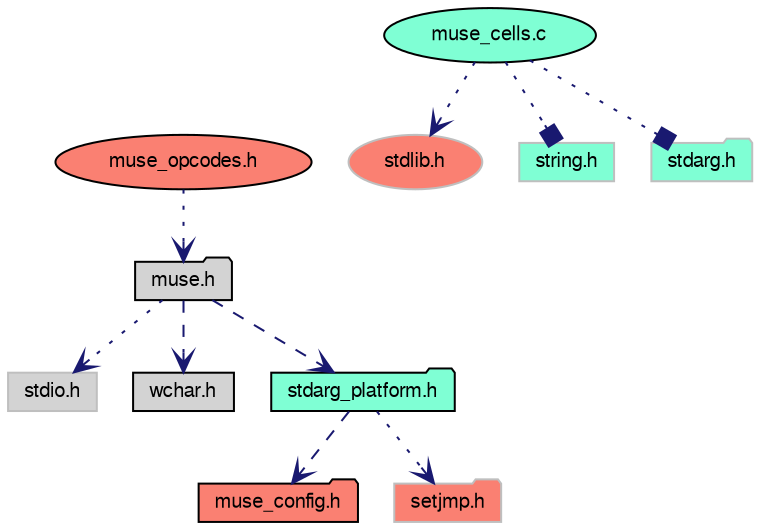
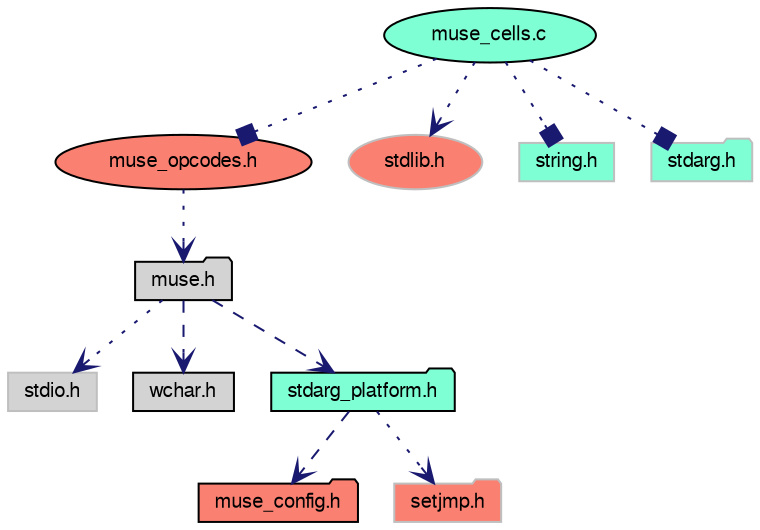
edge "muse_cells.c" -> "muse_opcodes.h": added
